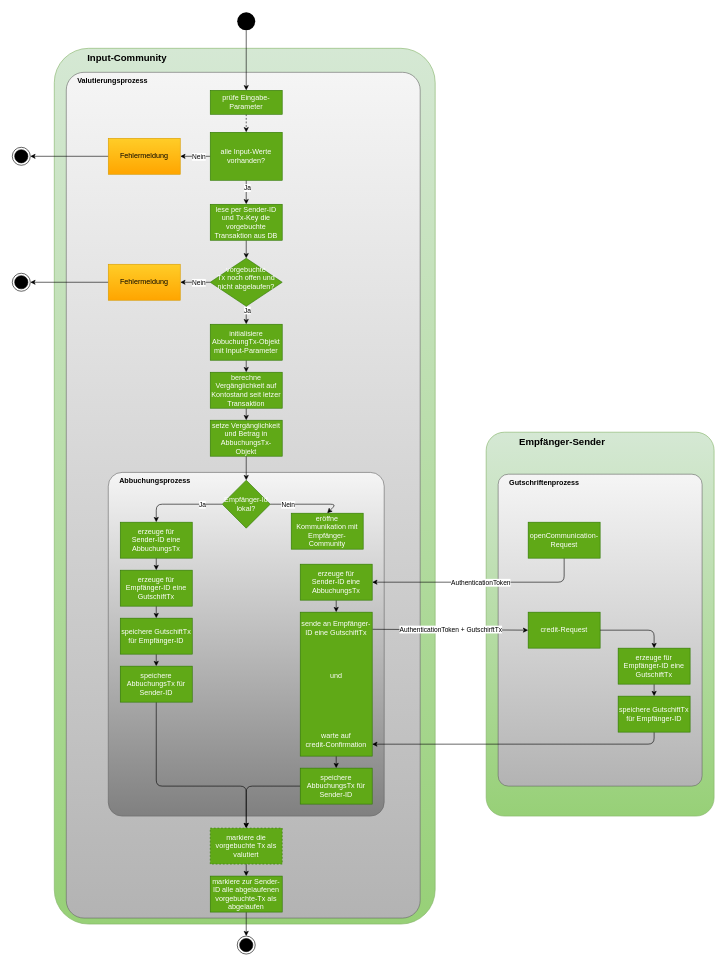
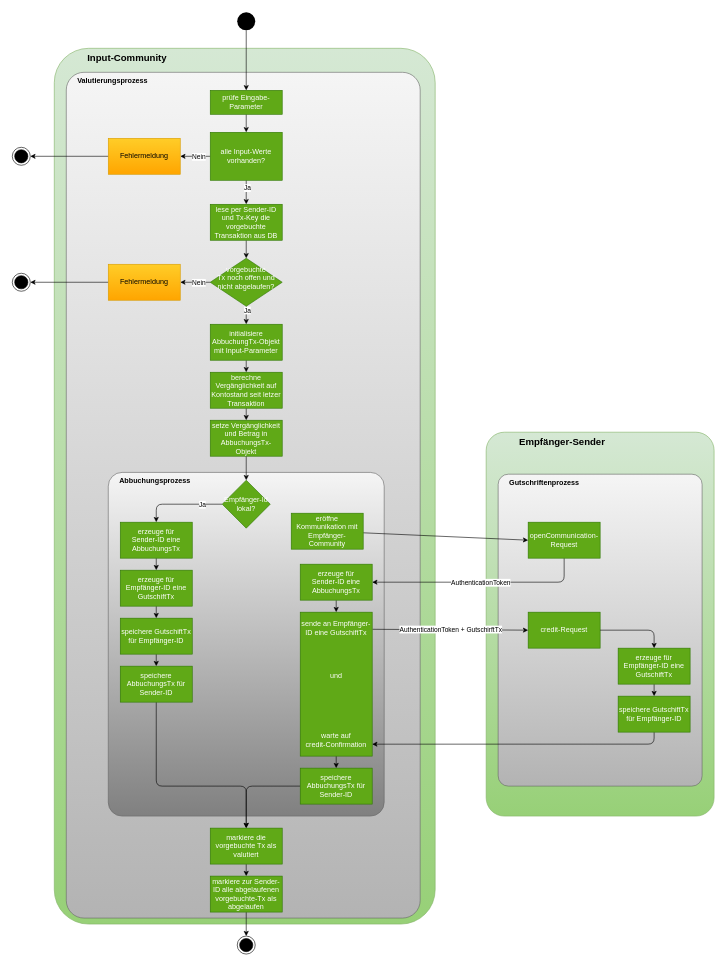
edge "prüfe Eingabe-Parameter" -> "alle Input-Werte vorhanden?": style dashed -> solid
edge "Empfänger-Id lokal?" -> "eröffne Kommunikation mit Empfänger-Community": removed, label "Nein"
edge "eröffne Kommunikation mit Empfänger-Community" -> "openCommunication-Request": added
node "markiere die vorgebuchte Tx als valutiert": style dashed -> solid
